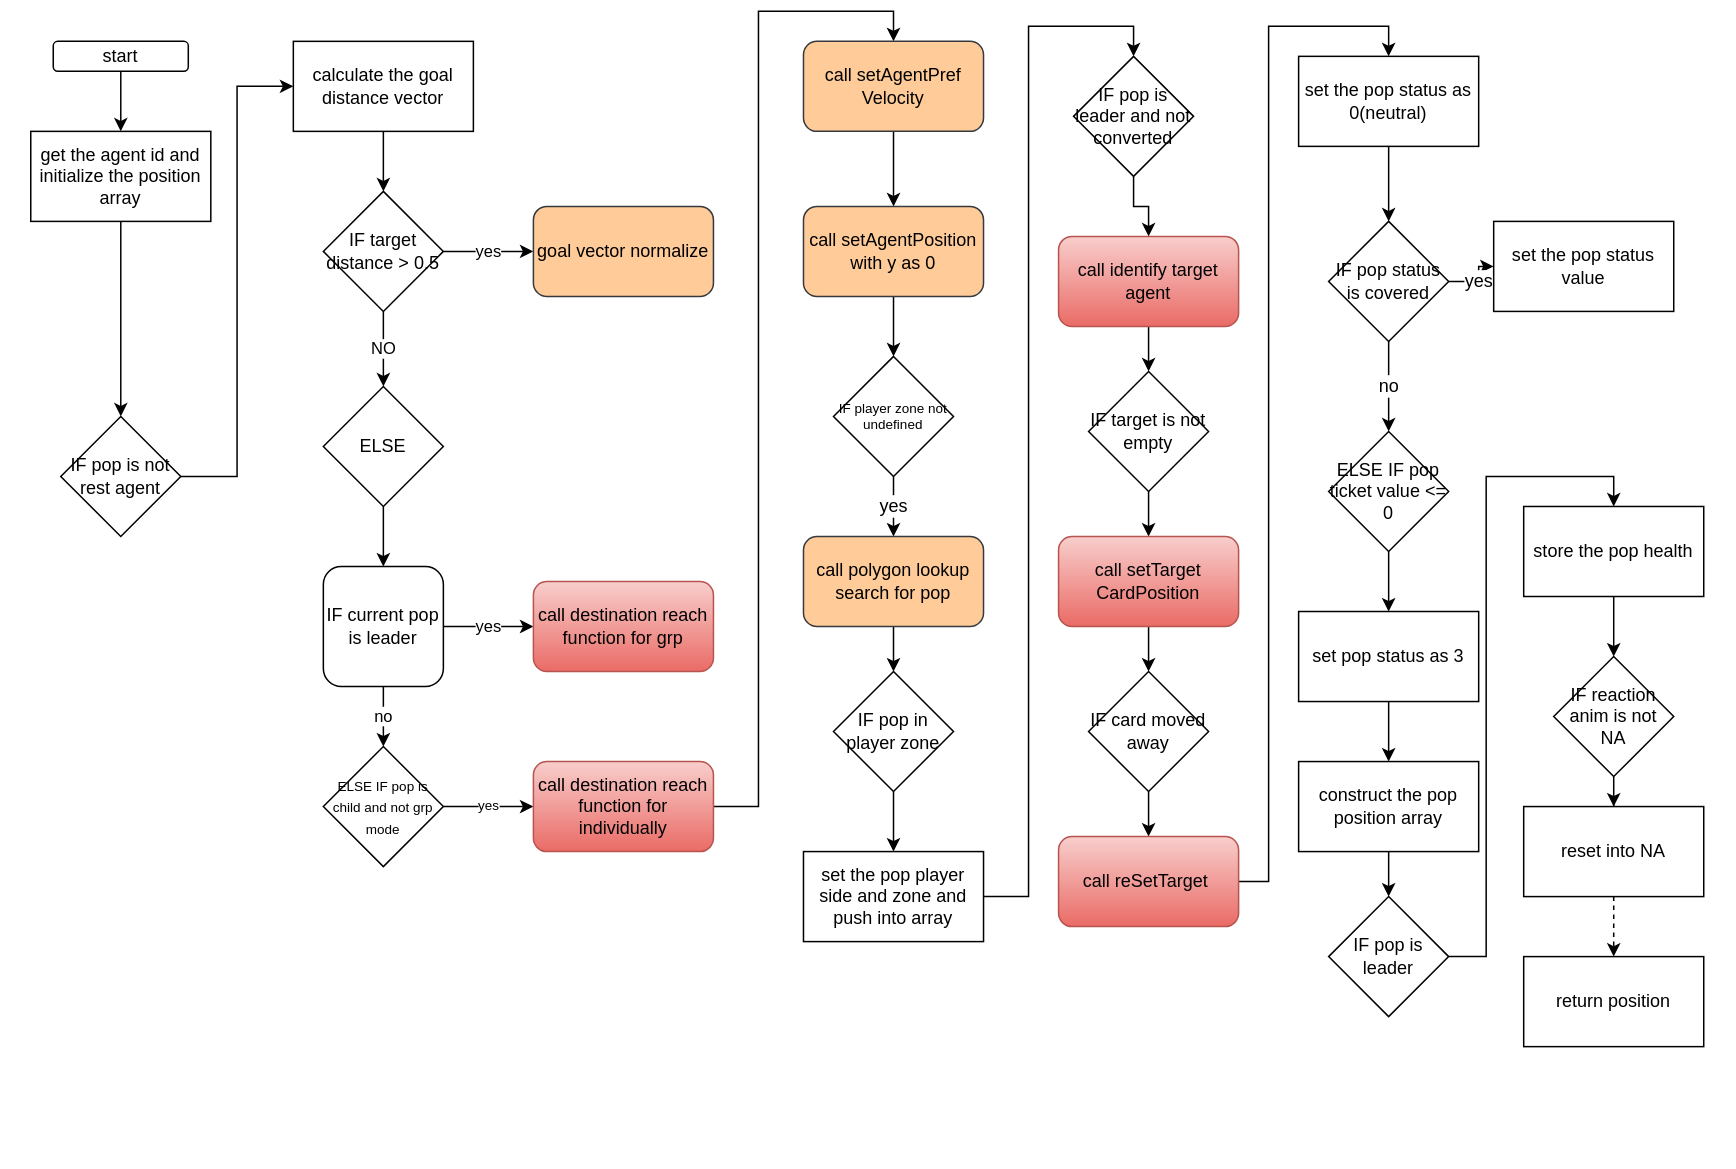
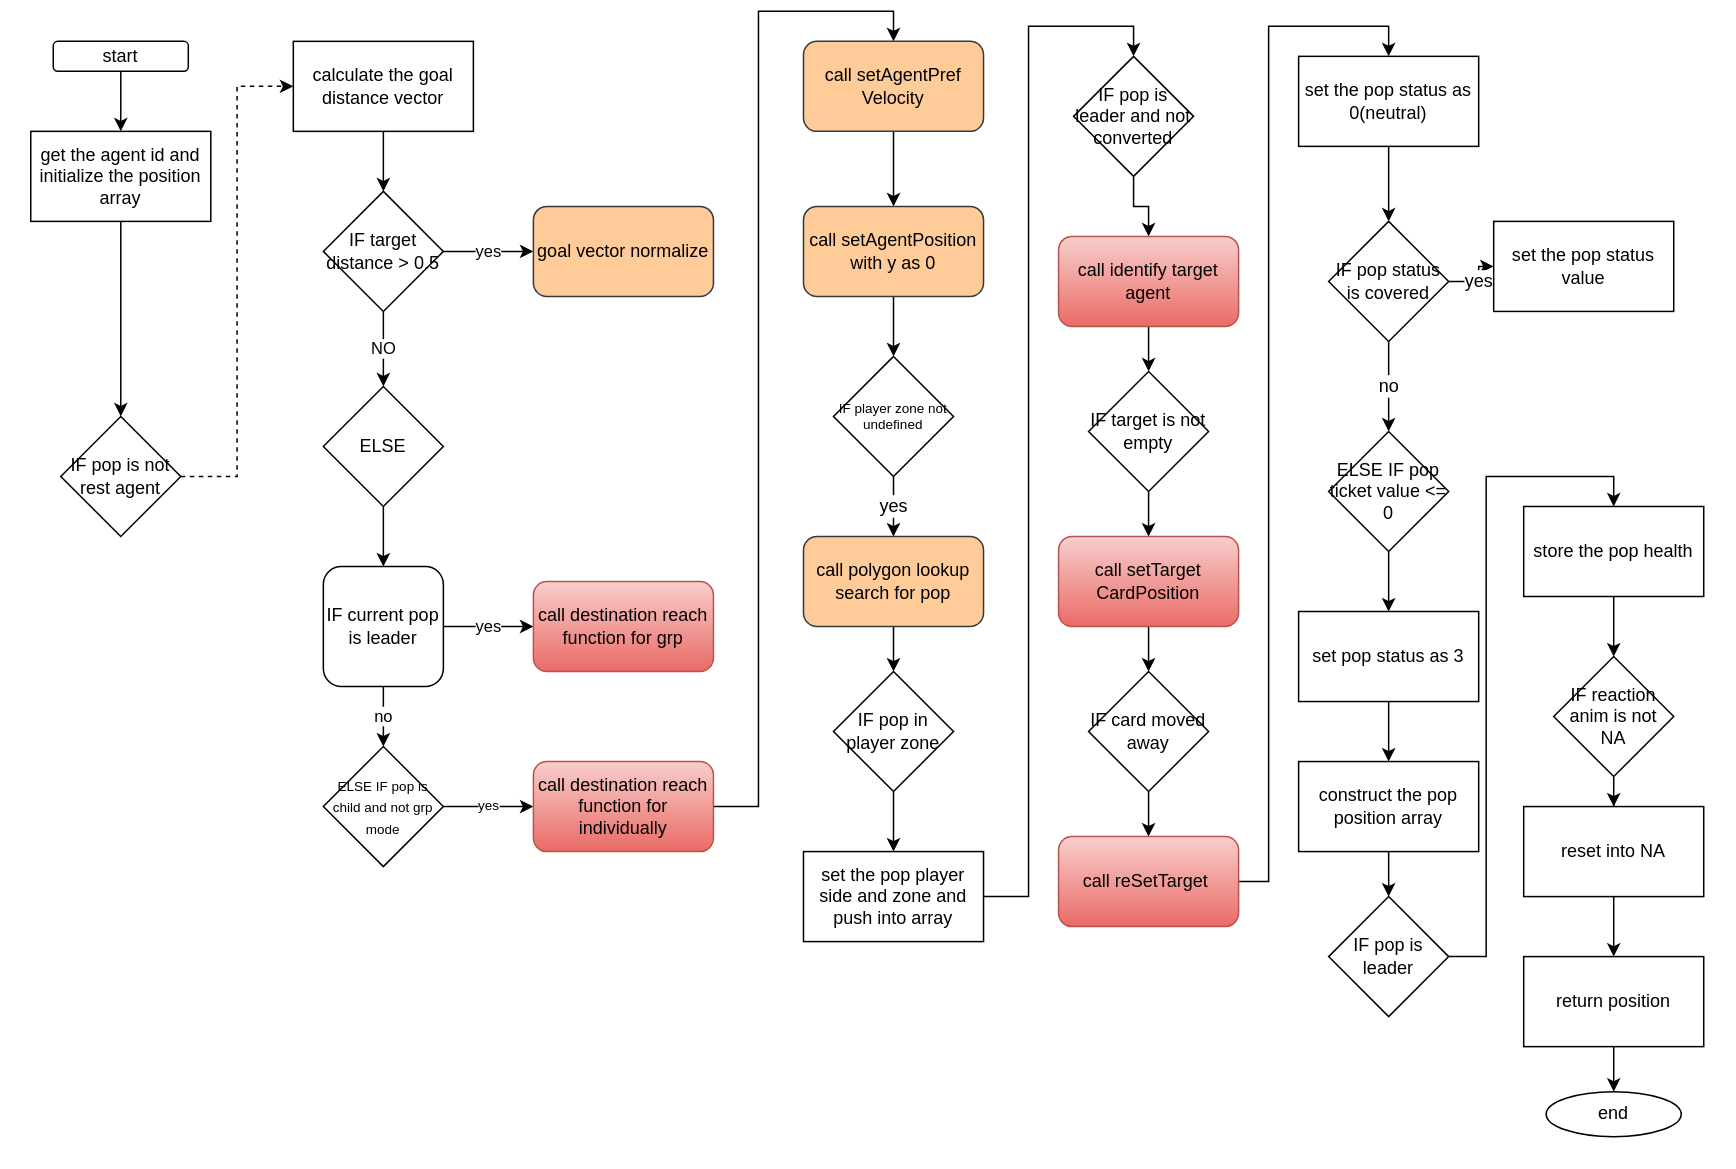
edge "IF pop is not rest agent" -> "calculate the goal distance vector": style solid -> dashed
edge "reset into NA" -> "return position": style dashed -> solid
edge "return position" -> "end": added
node "end": added
